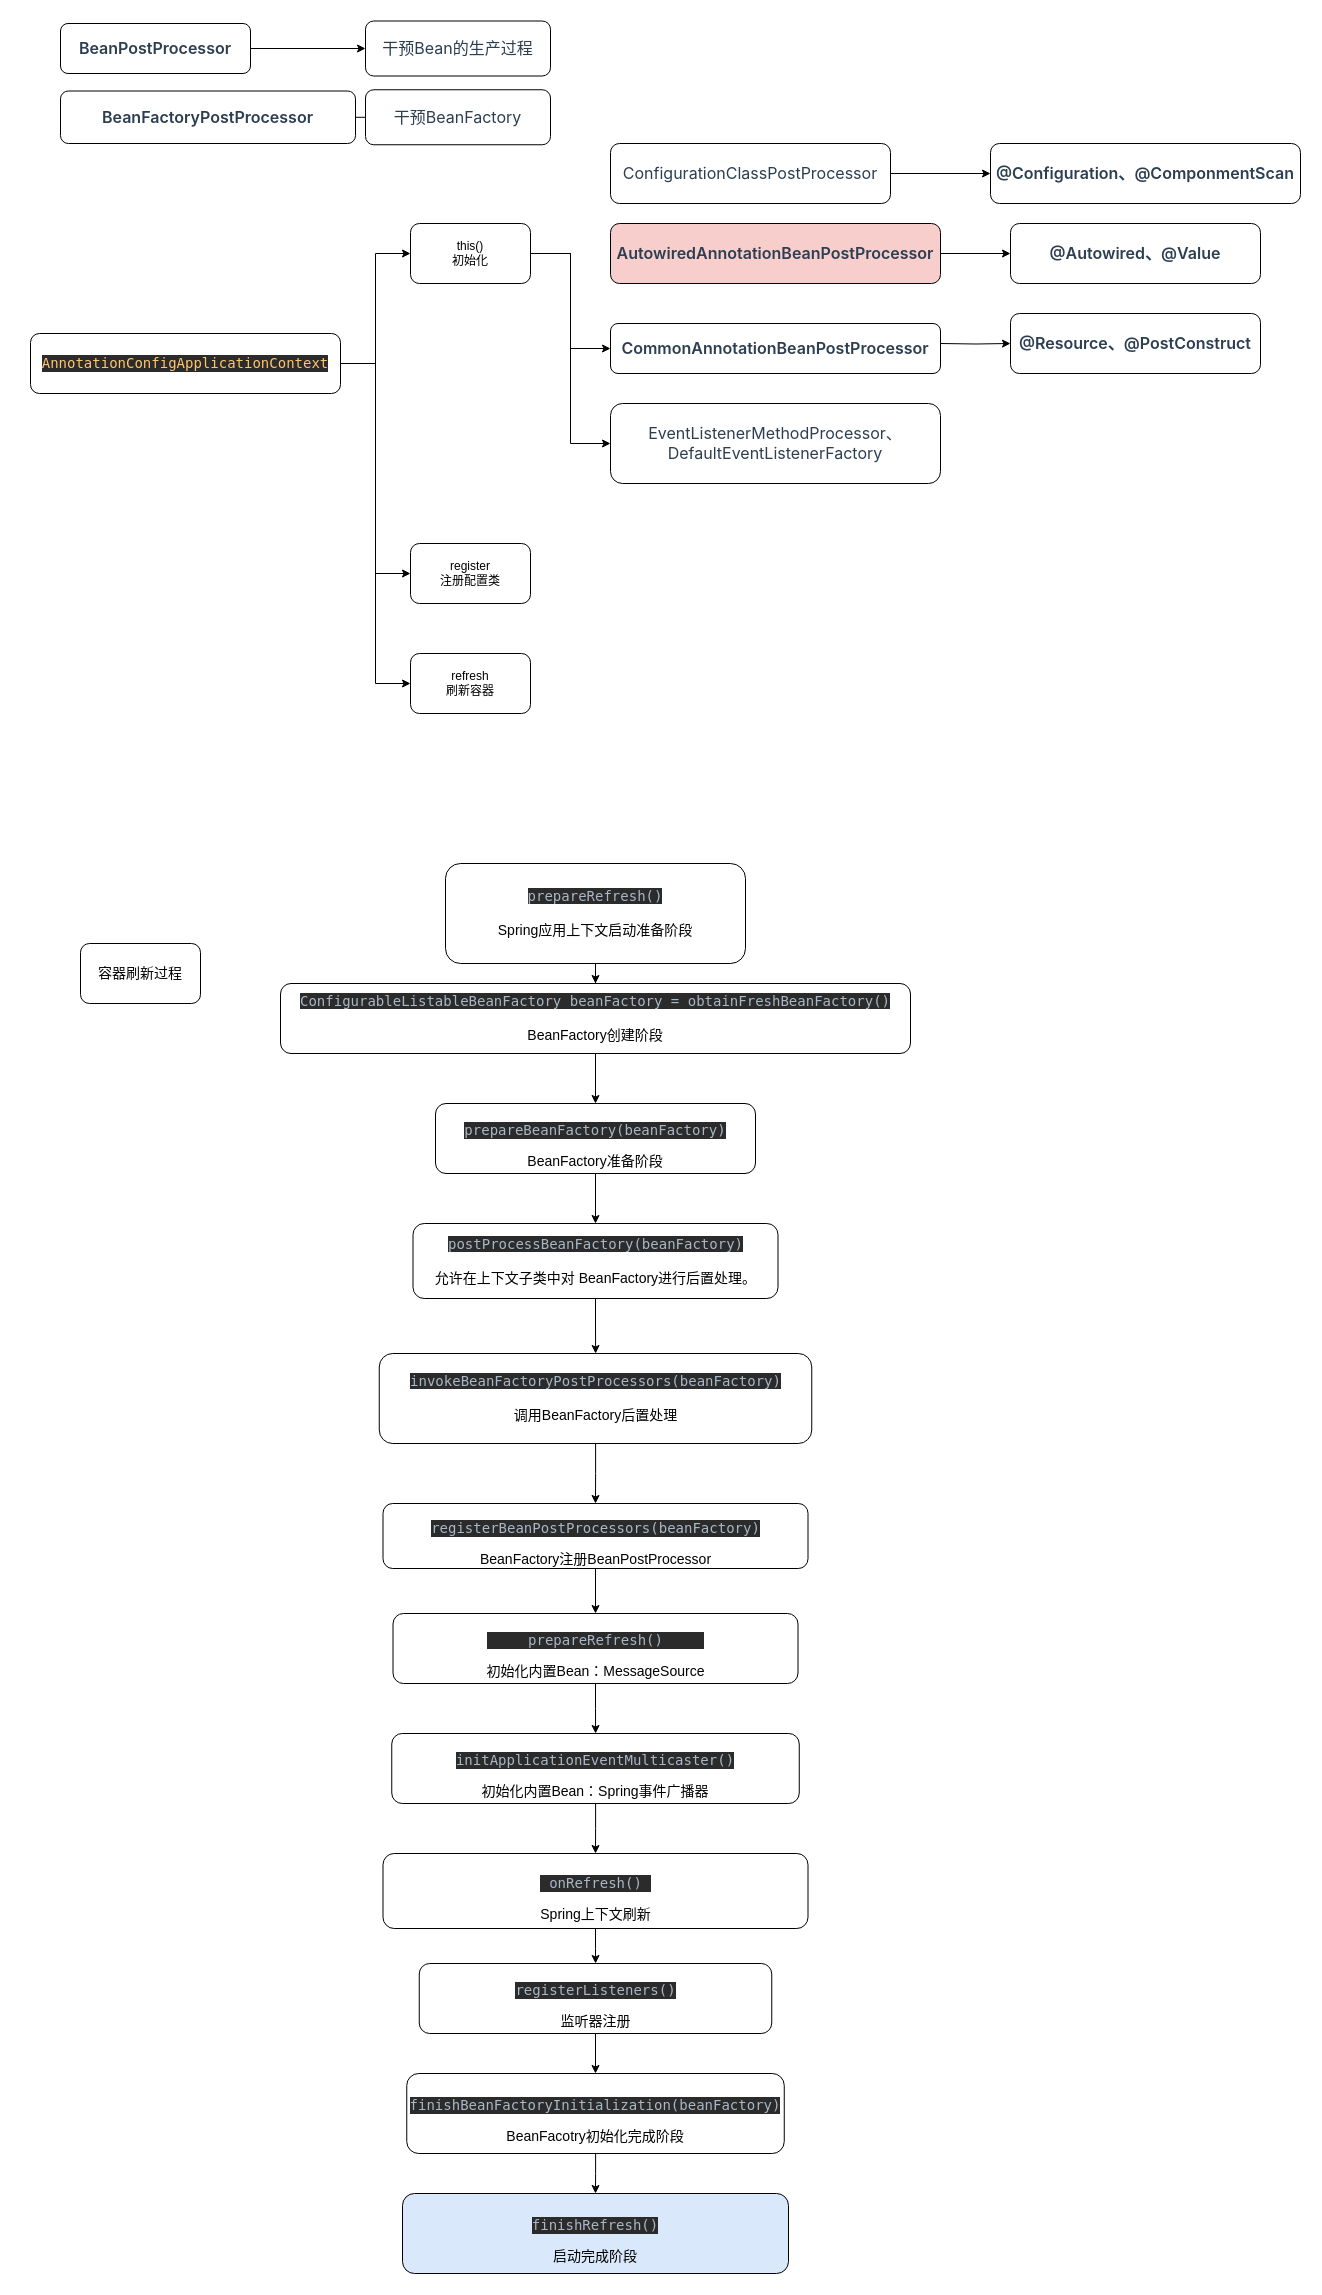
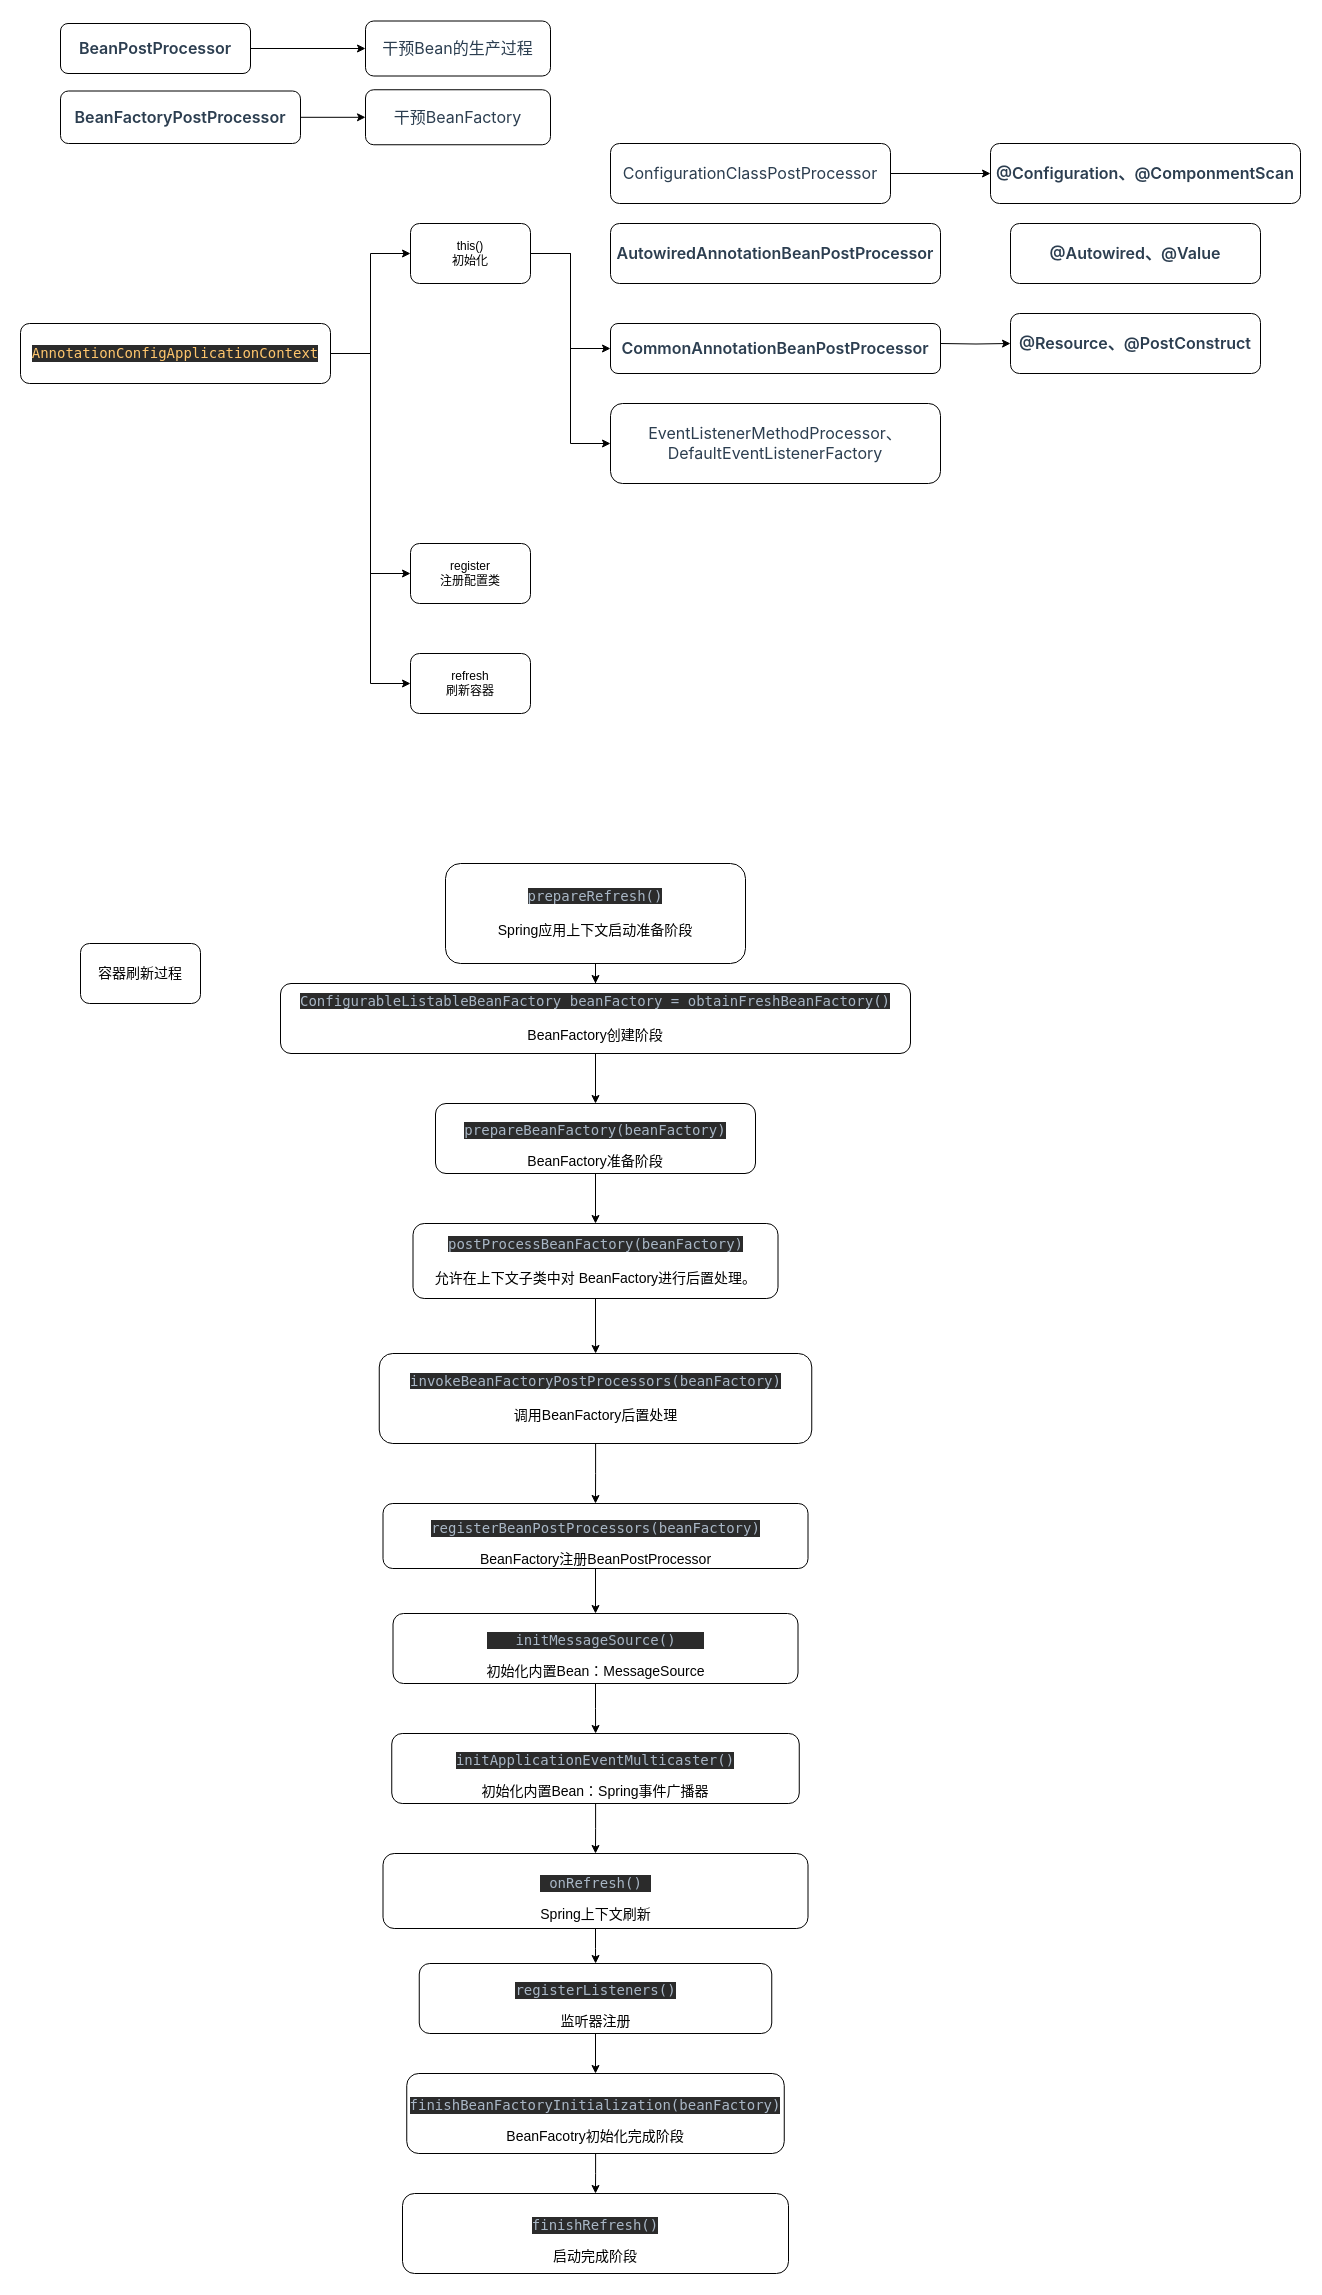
node "BeanFactoryPostProcessor": size 295x53 -> 240x53
node "AutowiredAnnotationBeanPostProcessor": fillcolor #f8cecc -> #ffffff
edge "AutowiredAnnotationBeanPostProcessor" -> "@Autowired、@Value": removed
node "AnnotationConfigApplicationContext": moved (186, 364) -> (176, 354)
node "prepareRefresh()初始化内置Bean：MessageSource": label "prepareRefresh()初始化内置Bean：MessageSource" -> "initMessageSource()初始化内置Bean：MessageSource"
node "finishRefresh()启动完成阶段": fillcolor #dae8fc -> #ffffff
